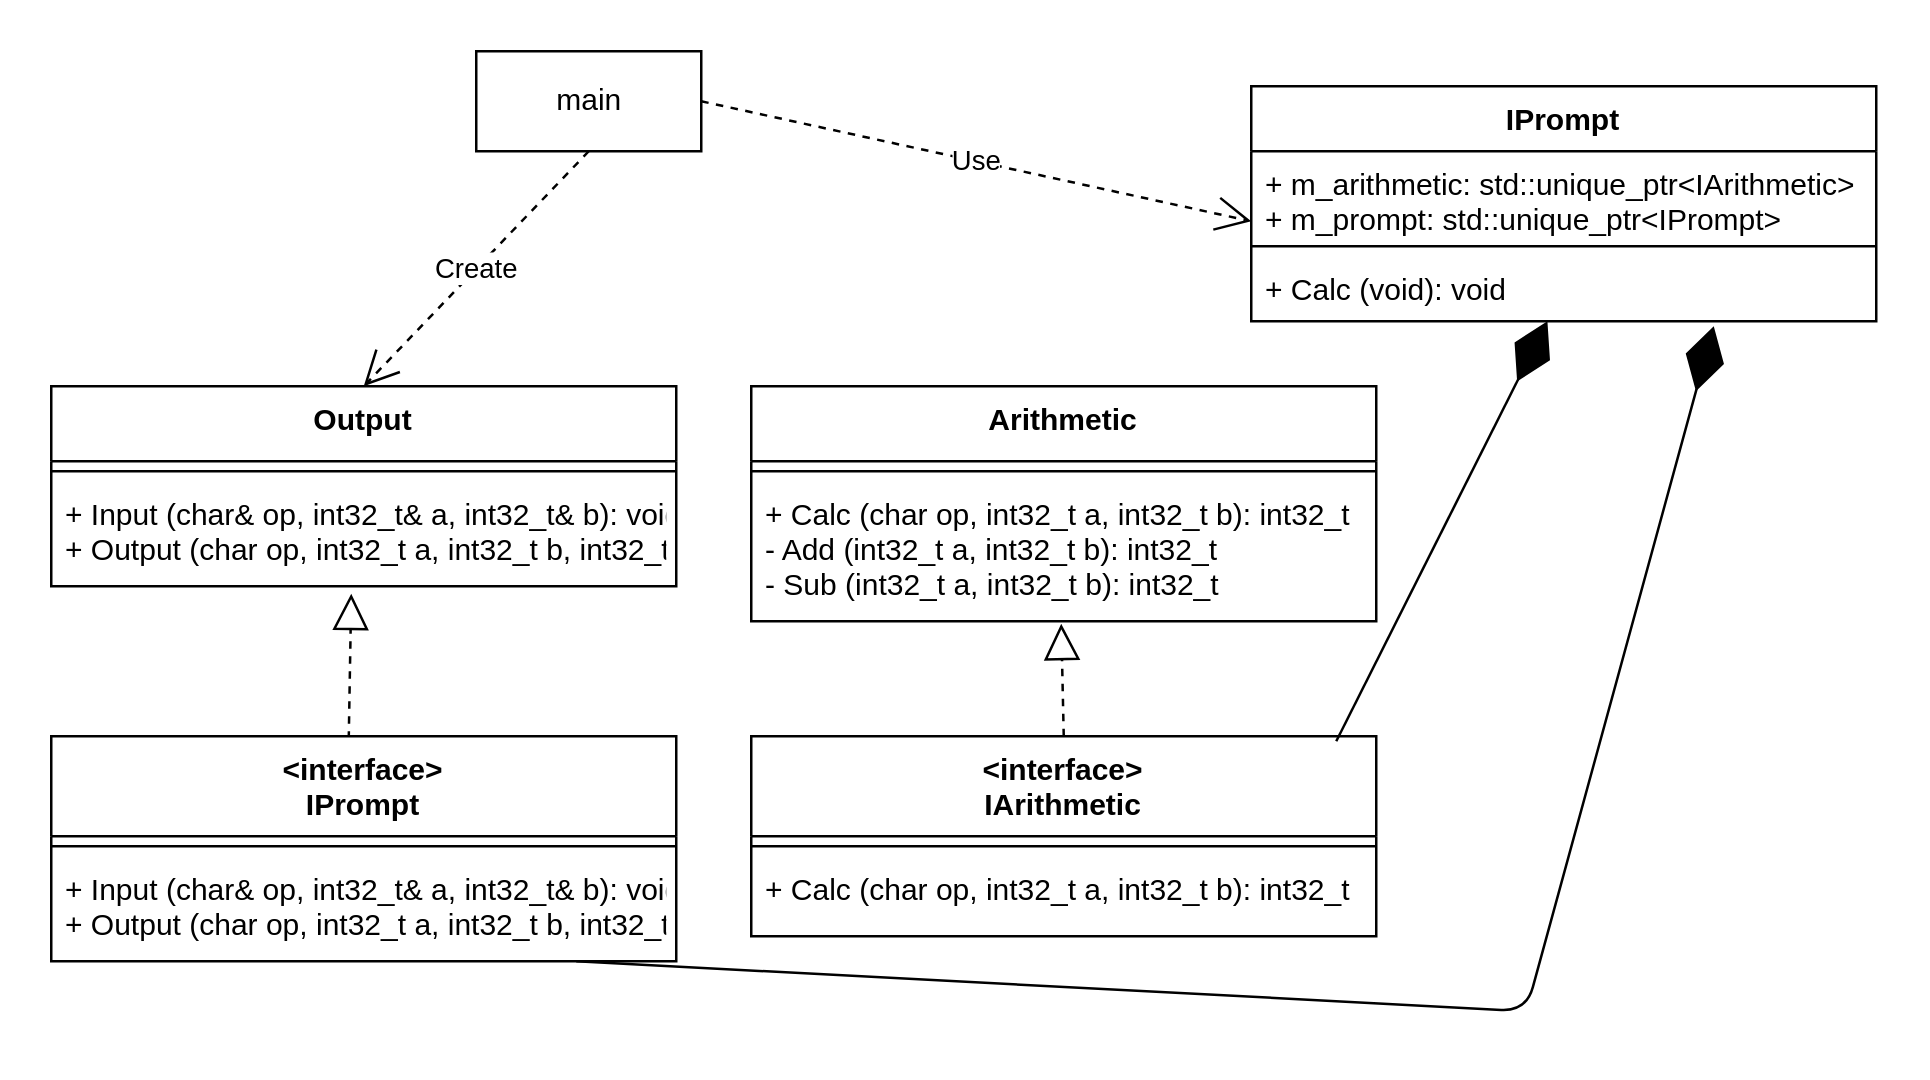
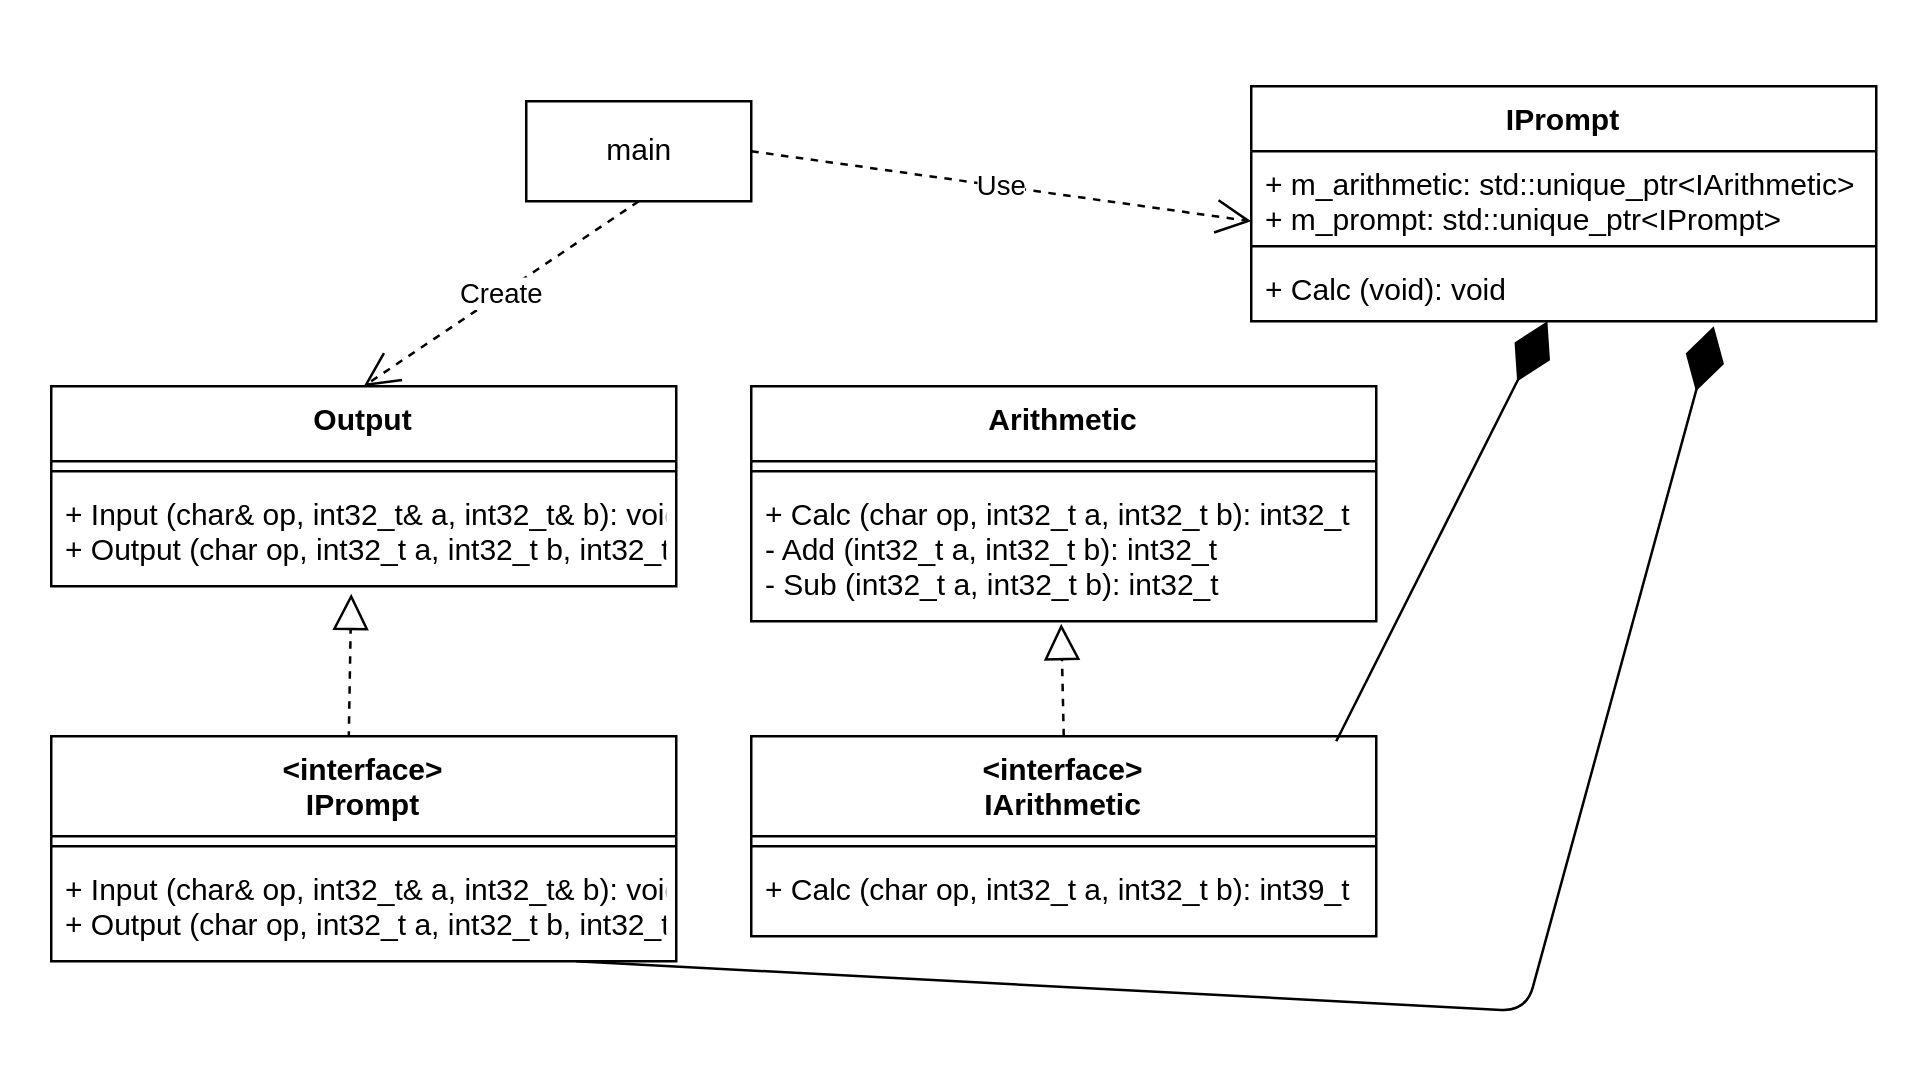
node "main": moved (589, 101) -> (639, 151)
node "+ Calc (char op, int32_t a, int32_t b): int32_t": label "+ Calc (char op, int32_t a, int32_t b): int32_t" -> "+ Calc (char op, int32_t a, int32_t b): int39_t"
